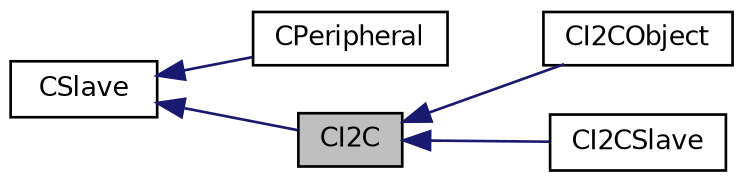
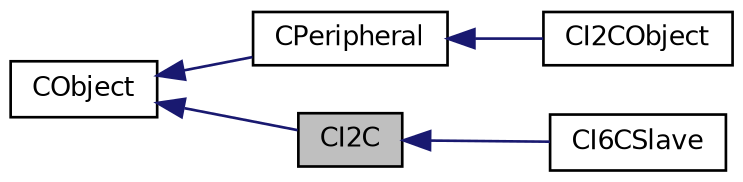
edge "CI2CObject" -> "CI2C": now "CI2CObject" -> "CPeripheral"
node "CSlave": label "CSlave" -> "CObject"
node "CI2CSlave": label "CI2CSlave" -> "CI6CSlave"
